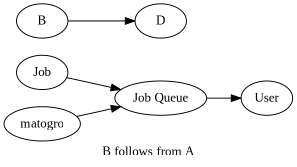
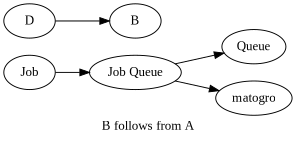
edge "B" -> "D": reversed
node "User": label "User" -> "Queue"
edge "matogro" -> "Job Queue": reversed
